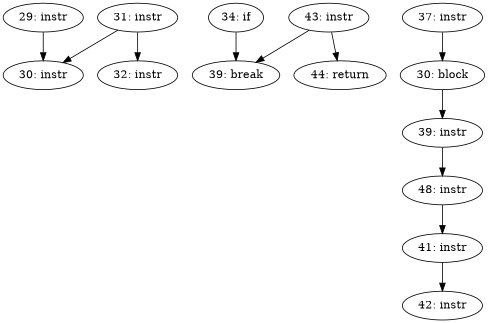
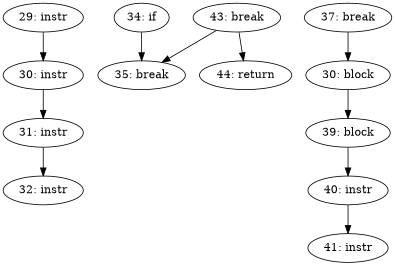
node "43: instr": label "43: instr" -> "43: break"
node "37: instr": label "37: instr" -> "37: break"
edge "31: instr" -> "30: instr": reversed
node "39: break": label "39: break" -> "35: break"
node "39: instr": label "39: instr" -> "39: block"
node "48: instr": label "48: instr" -> "40: instr"
node "42: instr": removed
